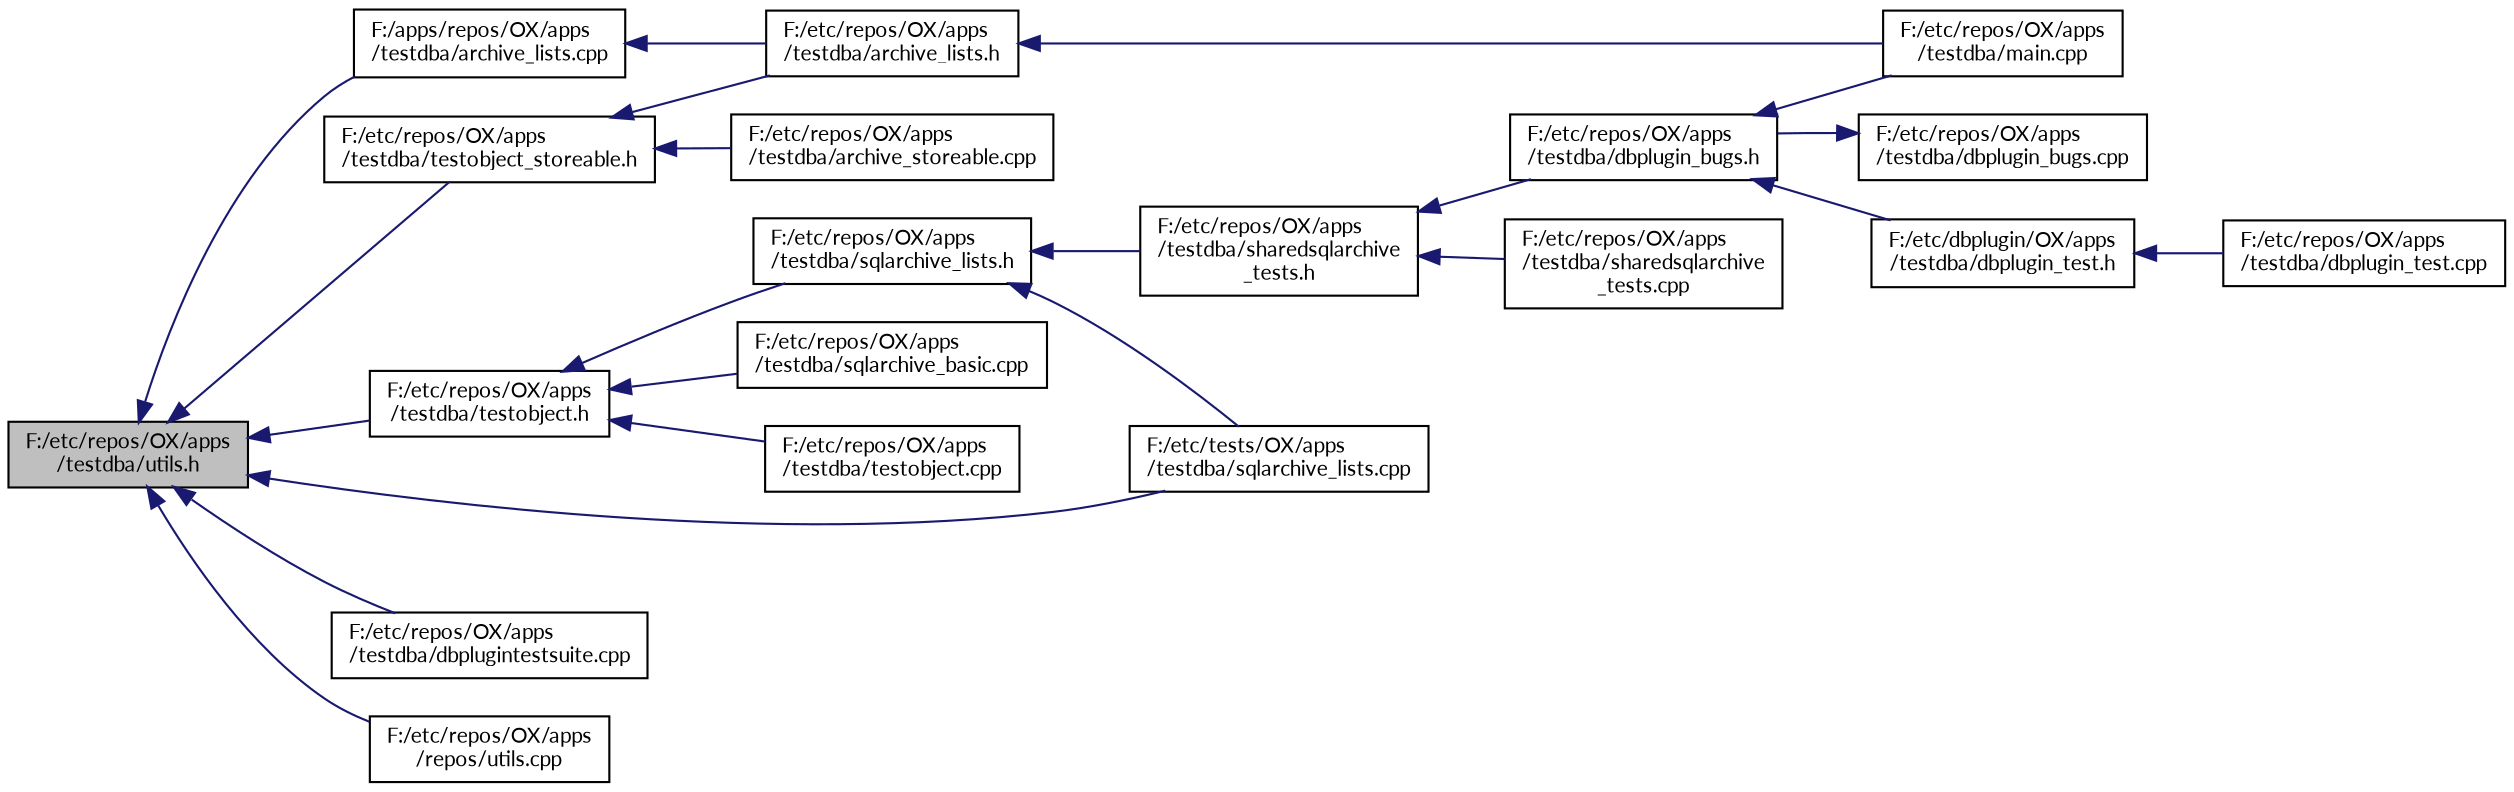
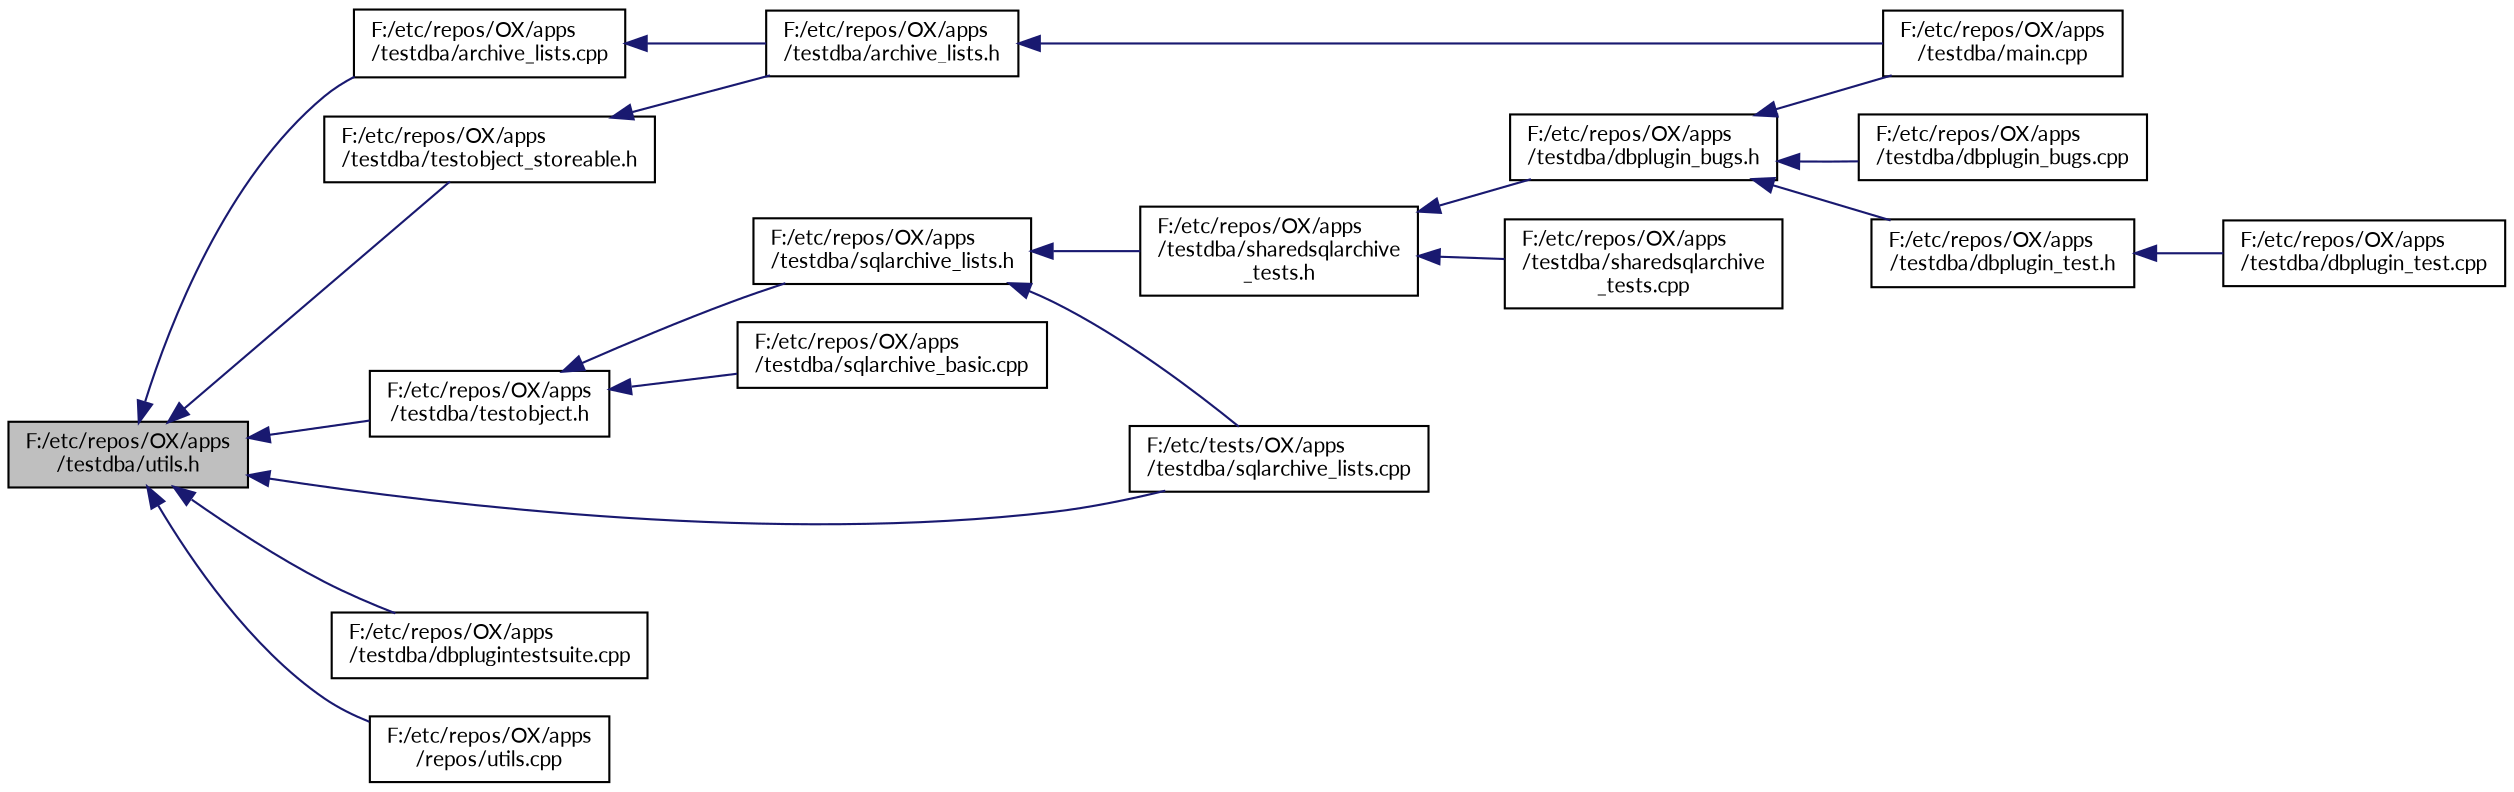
node "F:/apps/repos/OX/apps /testdba/archive_lists.cpp": label "F:/apps/repos/OX/apps /testdba/archive_lists.cpp" -> "F:/etc/repos/OX/apps /testdba/archive_lists.cpp"
edge "F:/etc/repos/OX/apps /testdba/dbplugin_bugs.h" -> "F:/etc/repos/OX/apps /testdba/dbplugin_bugs.cpp": reversed
node "F:/etc/repos/OX/apps /testdba/archive_storeable.cpp": removed
node "F:/etc/dbplugin/OX/apps /testdba/dbplugin_test.h": label "F:/etc/dbplugin/OX/apps /testdba/dbplugin_test.h" -> "F:/etc/repos/OX/apps /testdba/dbplugin_test.h"
node "F:/etc/repos/OX/apps /testdba/testobject.cpp": removed
